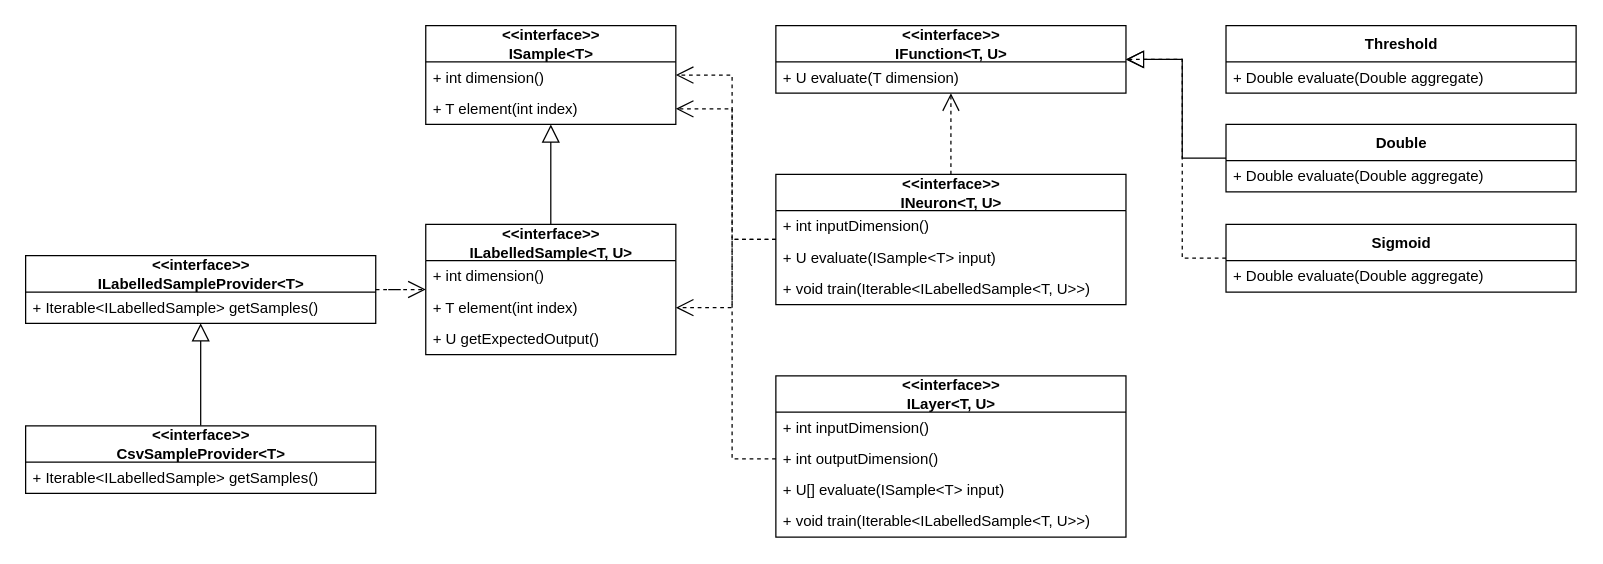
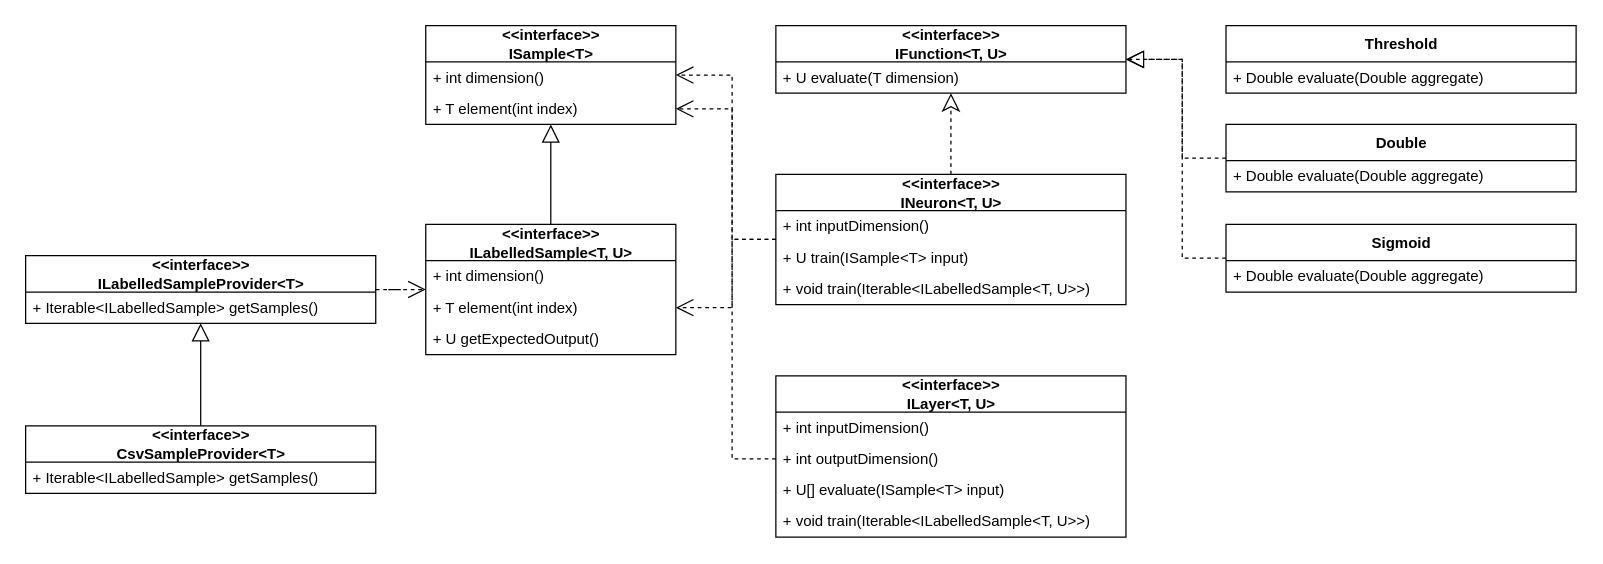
edge "<<interface>> INeuron<T, U>" -> "<<interface>> IFunction<T, U>": arrowhead open -> classic
edge "Double" -> "<<interface>> IFunction<T, U>": style solid -> dashed
node "+ U evaluate(ISample<T> input)": label "+ U evaluate(ISample<T> input)" -> "+ U train(ISample<T> input)"
